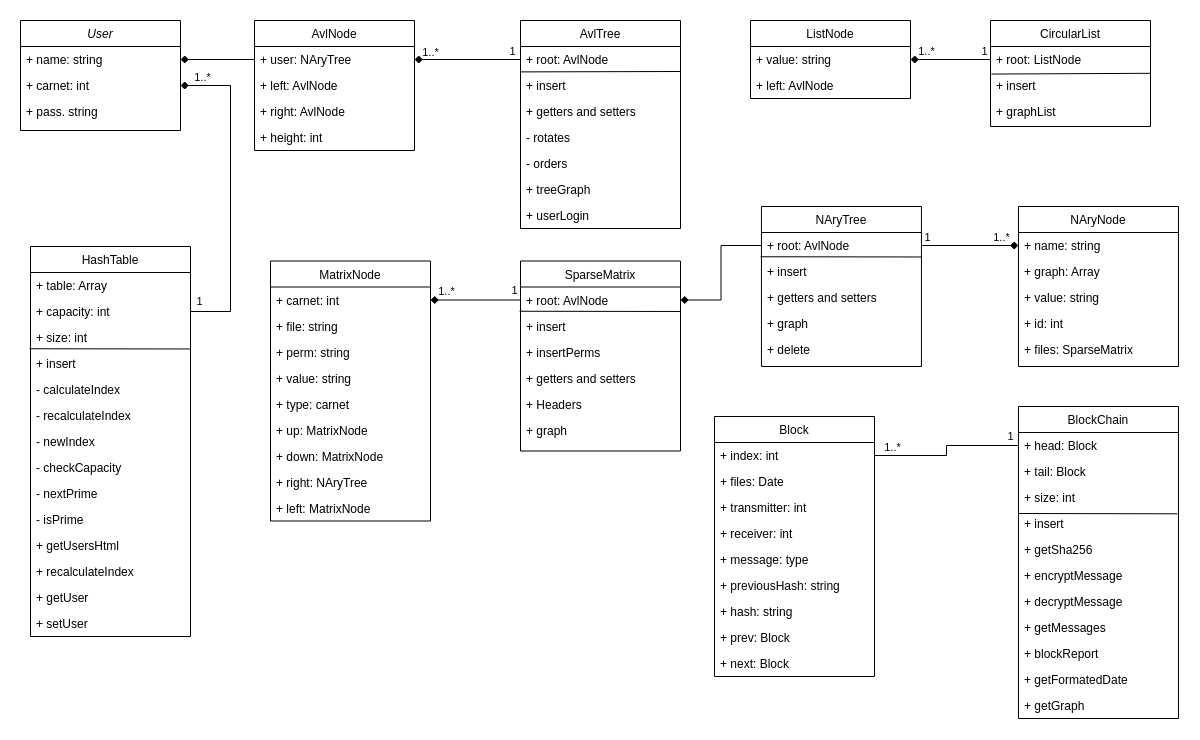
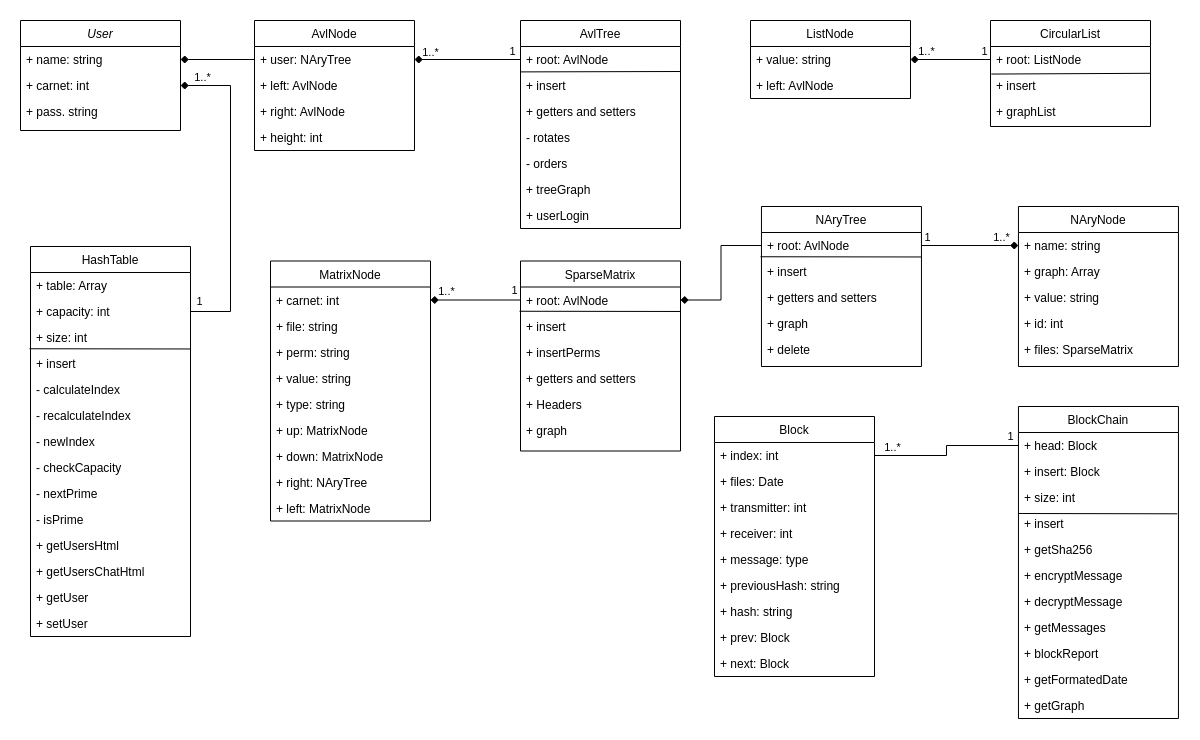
node "+ type: carnet": label "+ type: carnet" -> "+ type: string"
node "+ tail: Block": label "+ tail: Block" -> "+ insert: Block"
node "+ recalculateIndex": label "+ recalculateIndex" -> "+ getUsersChatHtml"
